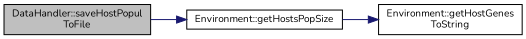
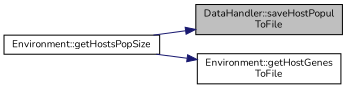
edge "DataHandler::saveHostPopul ToFile" -> "Environment::getHostsPopSize": reversed
node "Environment::getHostGenes ToString": label "Environment::getHostGenes ToString" -> "Environment::getHostGenes ToFile"
